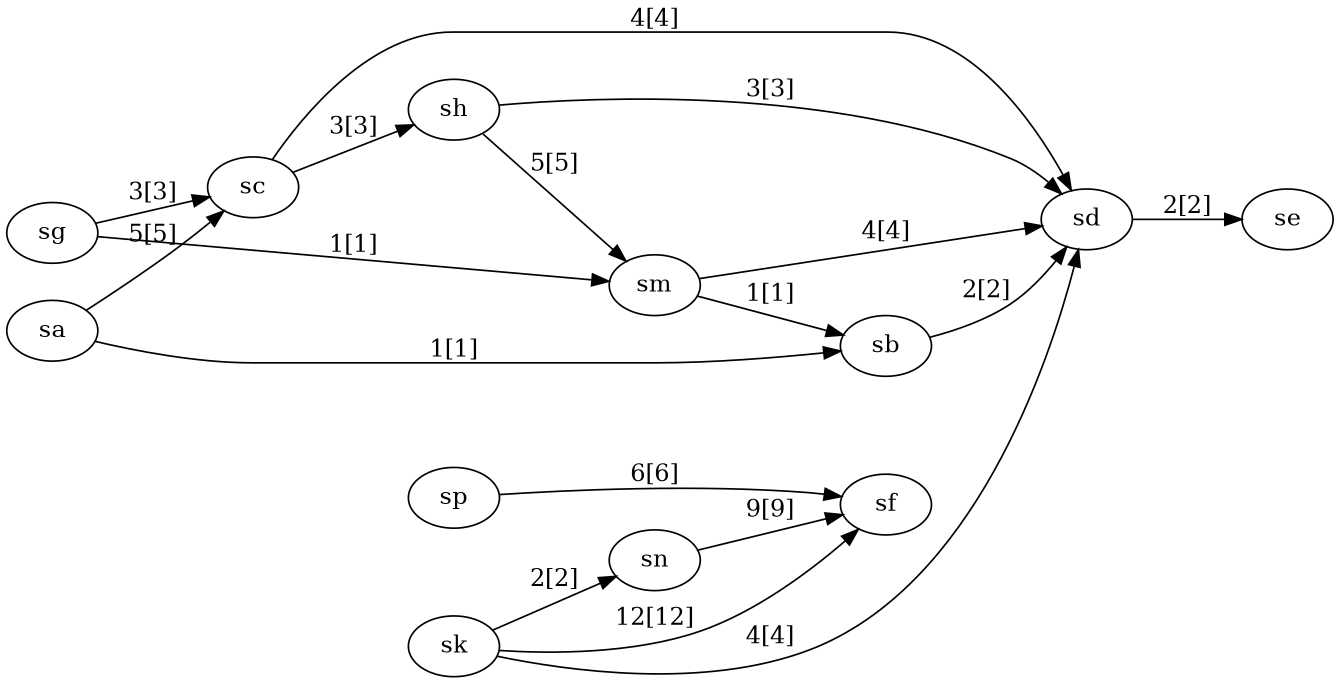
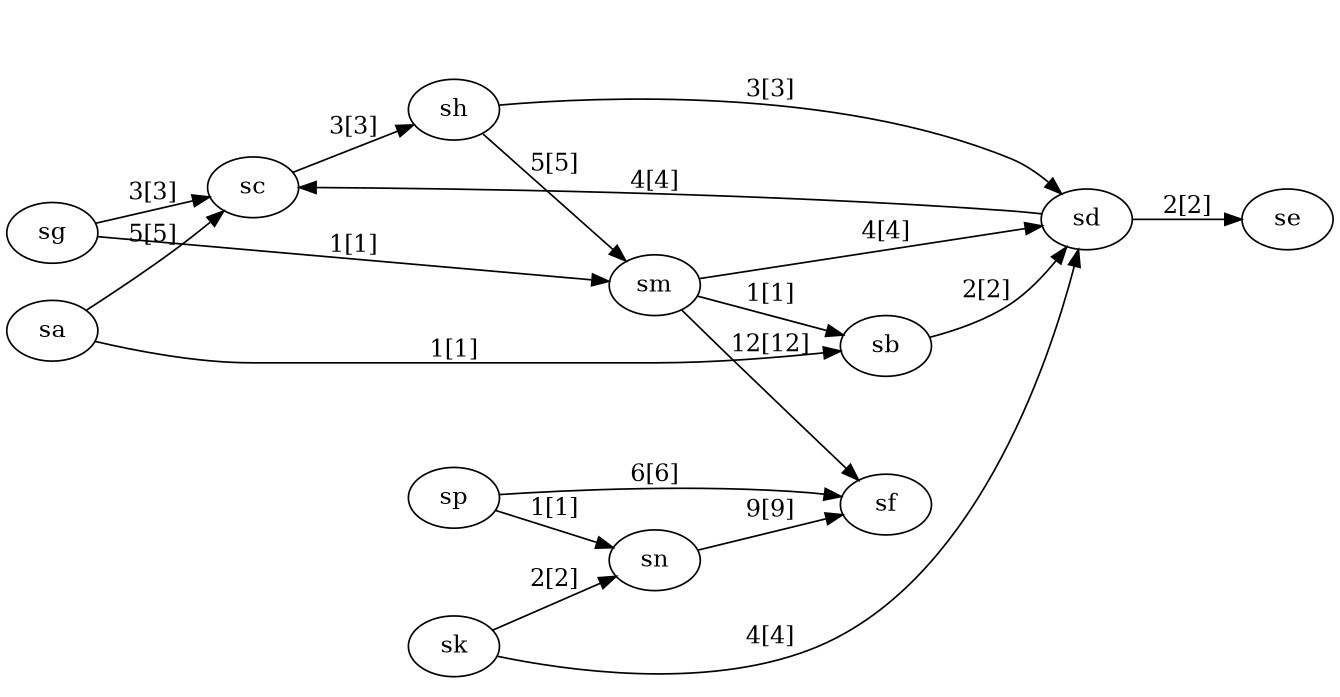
edge "sc" -> "sd": reversed
edge "sp" -> "sn": added, label "1[1]"
edge "sk" -> "sf": now "sm" -> "sf"
